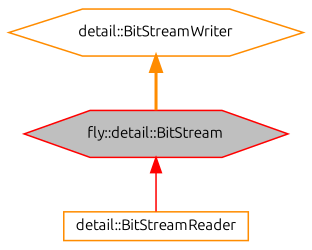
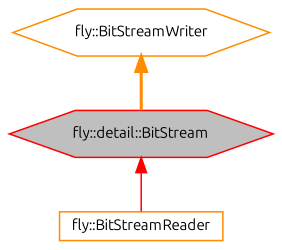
node "detail::BitStreamWriter": label "detail::BitStreamWriter" -> "fly::BitStreamWriter"
node "detail::BitStreamReader": label "detail::BitStreamReader" -> "fly::BitStreamReader"
